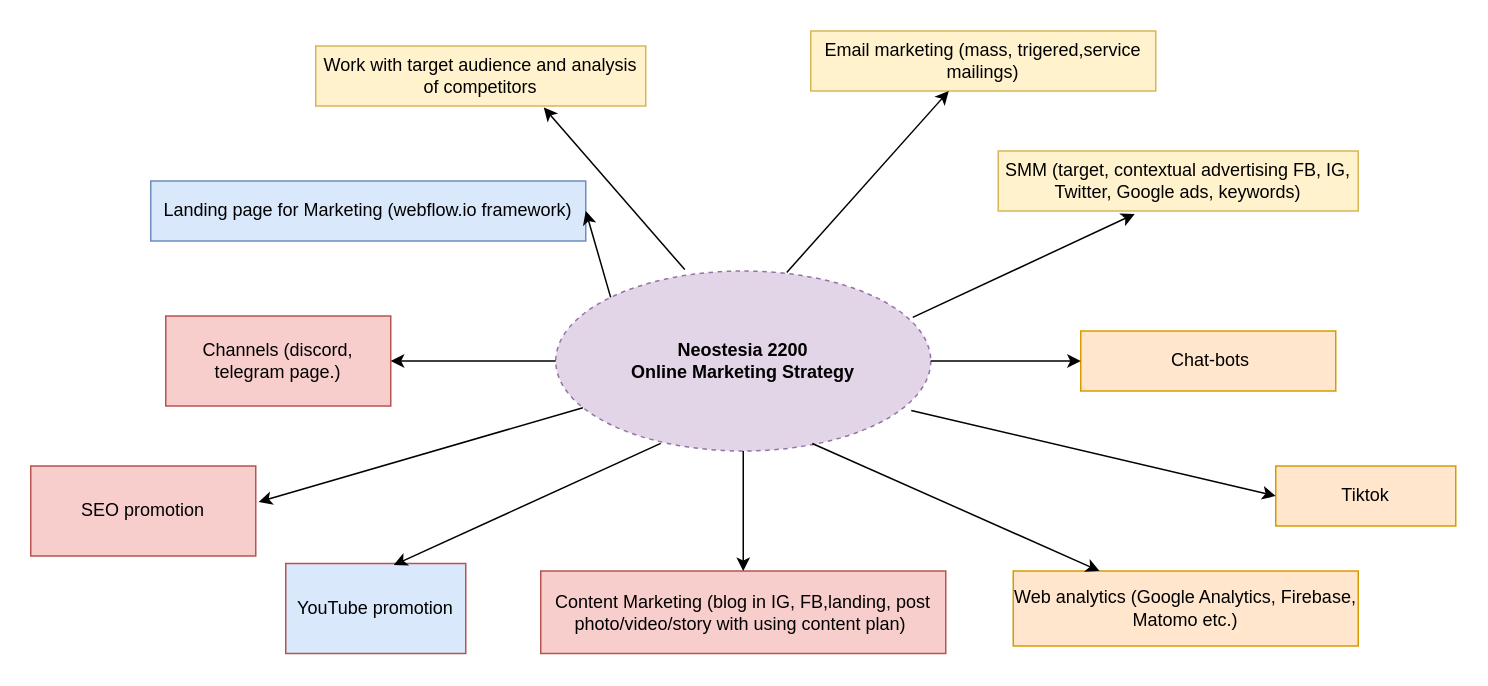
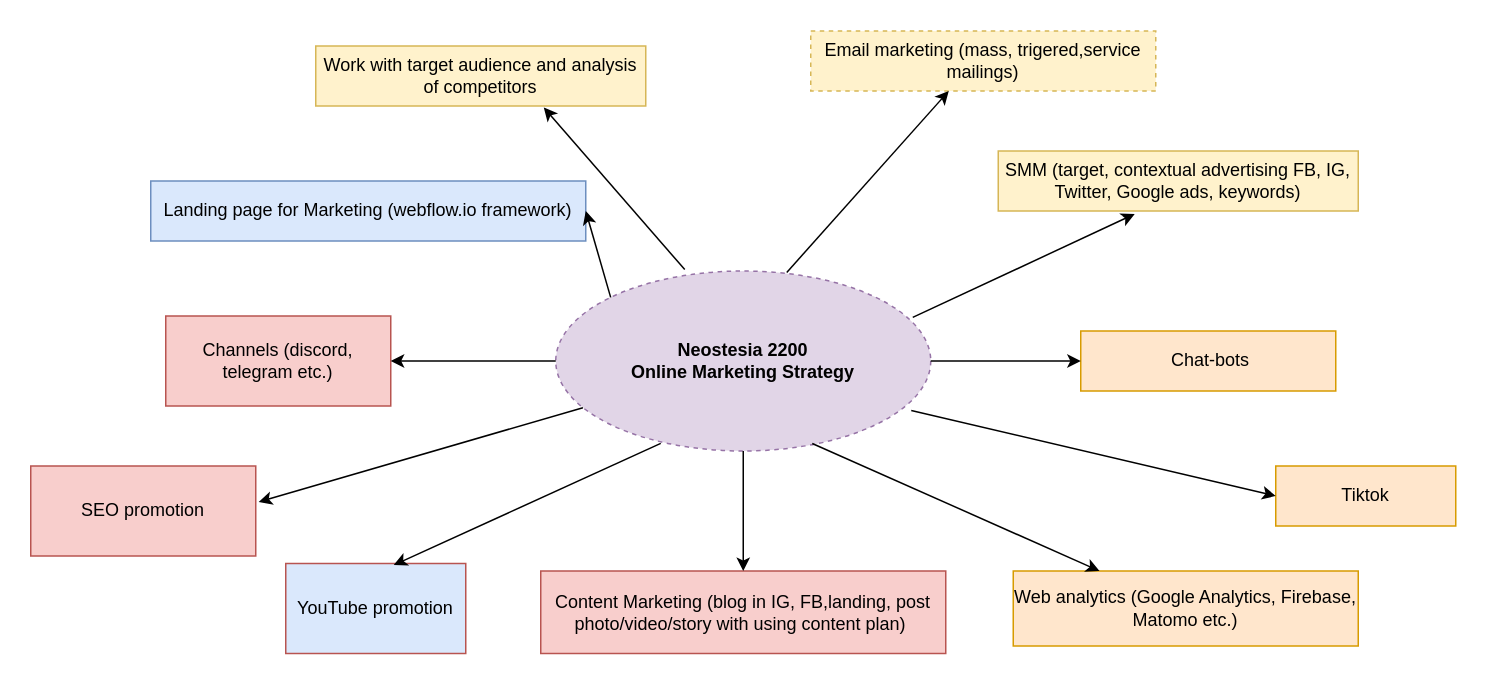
node "Email marketing (mass, trigered,service mailings)": style solid -> dashed
node "Channels (discord, telegram page.)": label "Channels (discord, telegram page.)" -> "Channels (discord, telegram etc.)"
